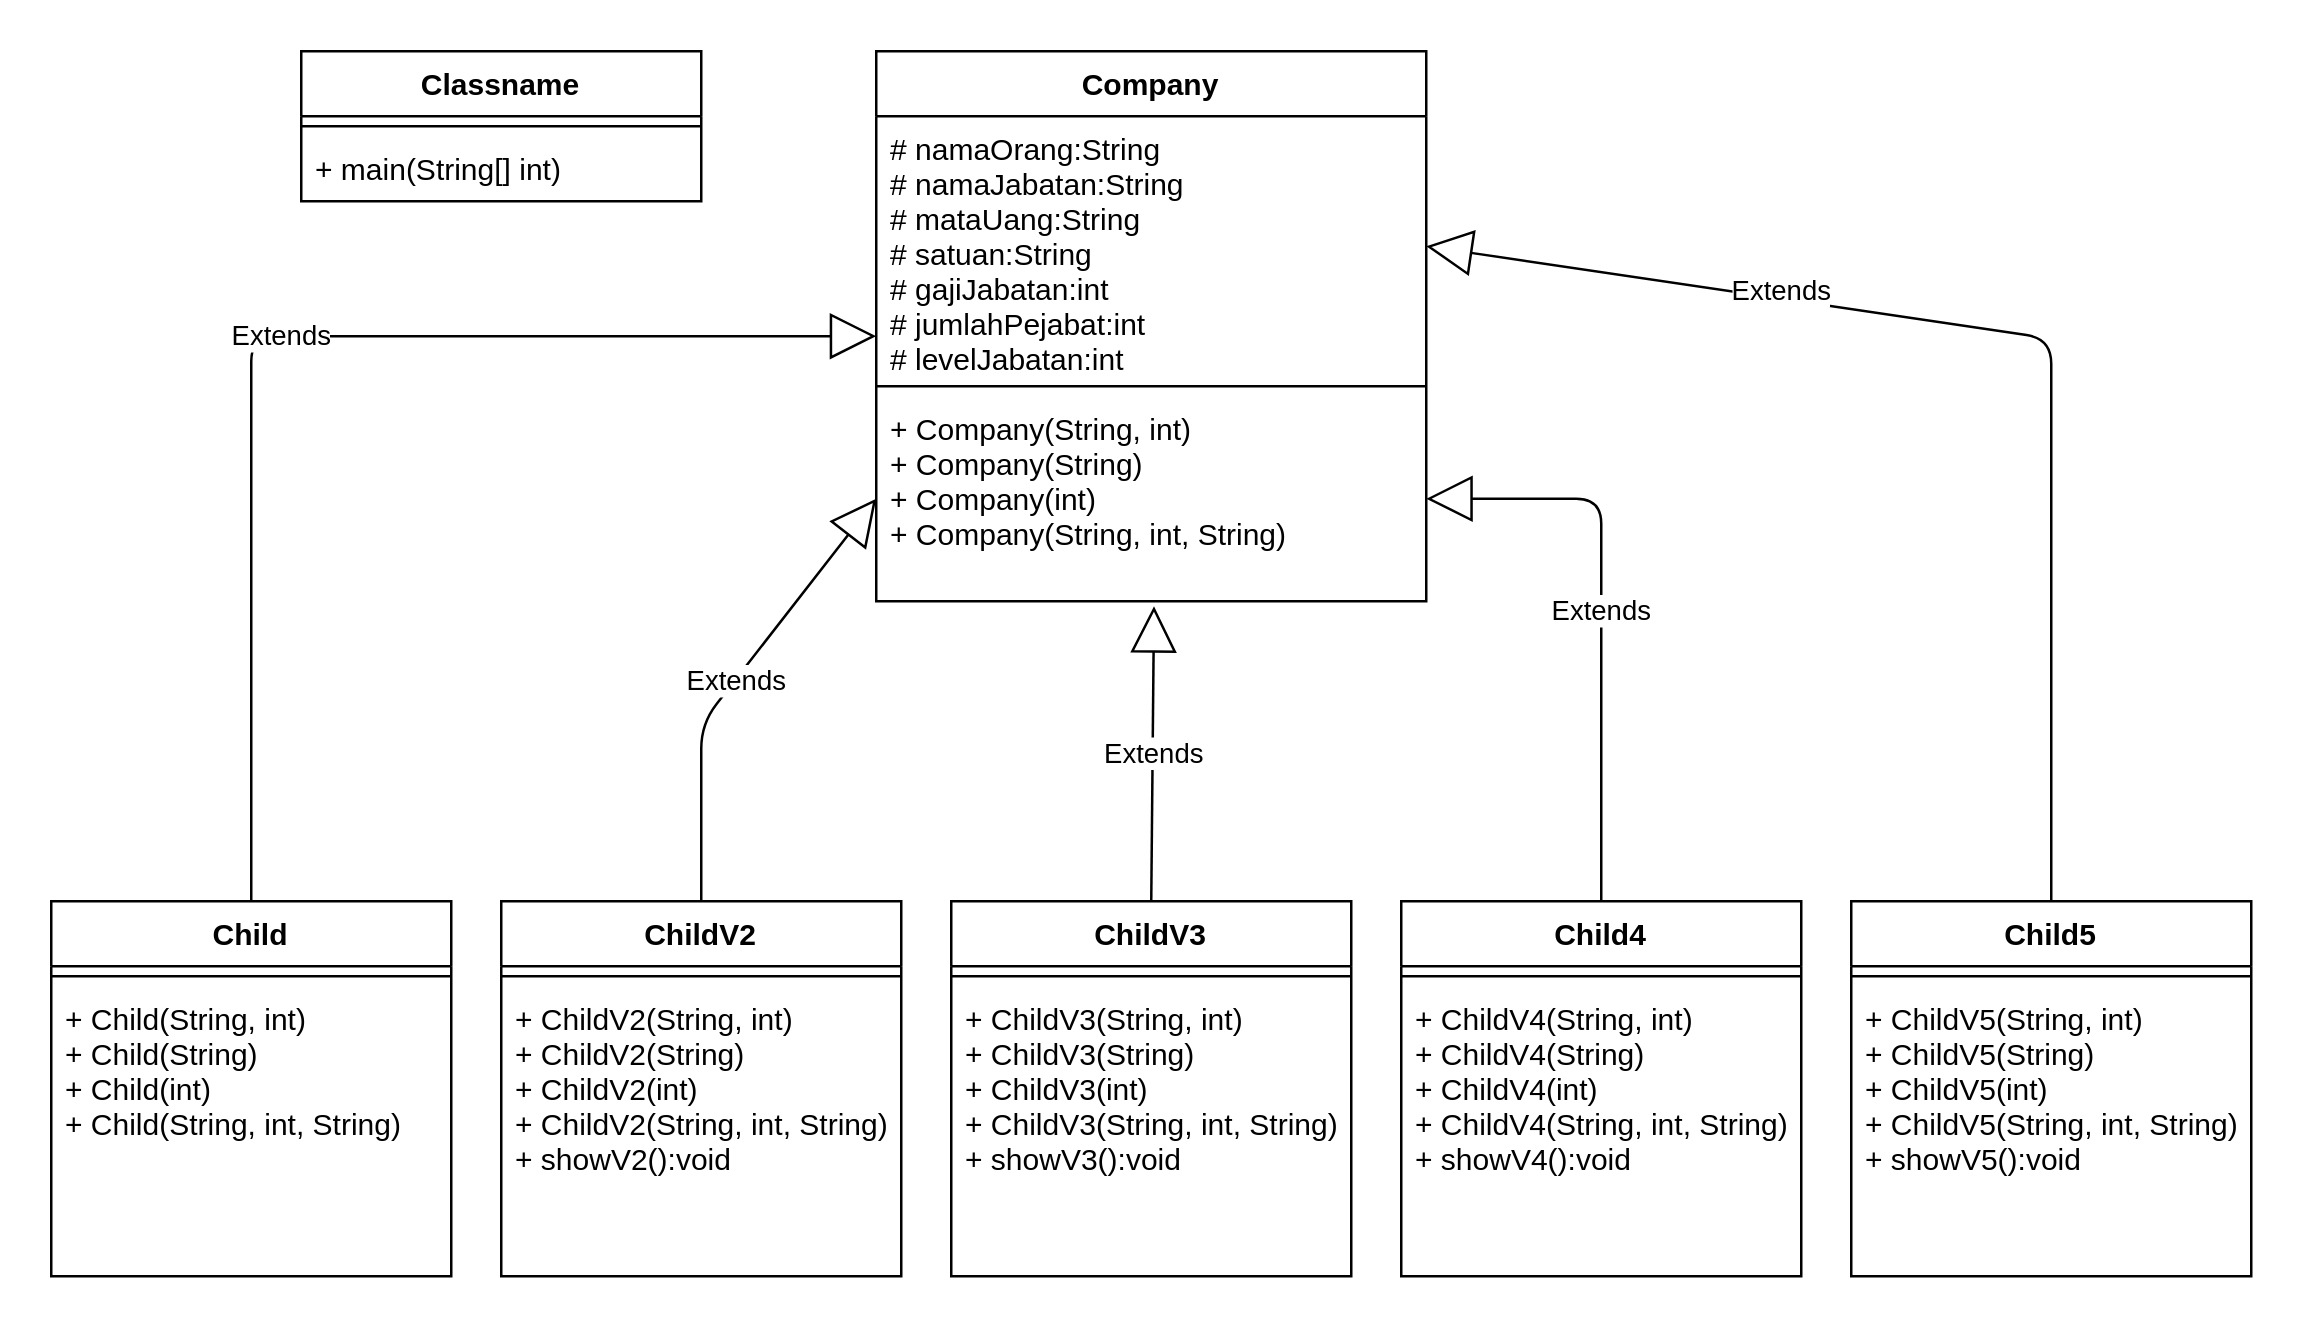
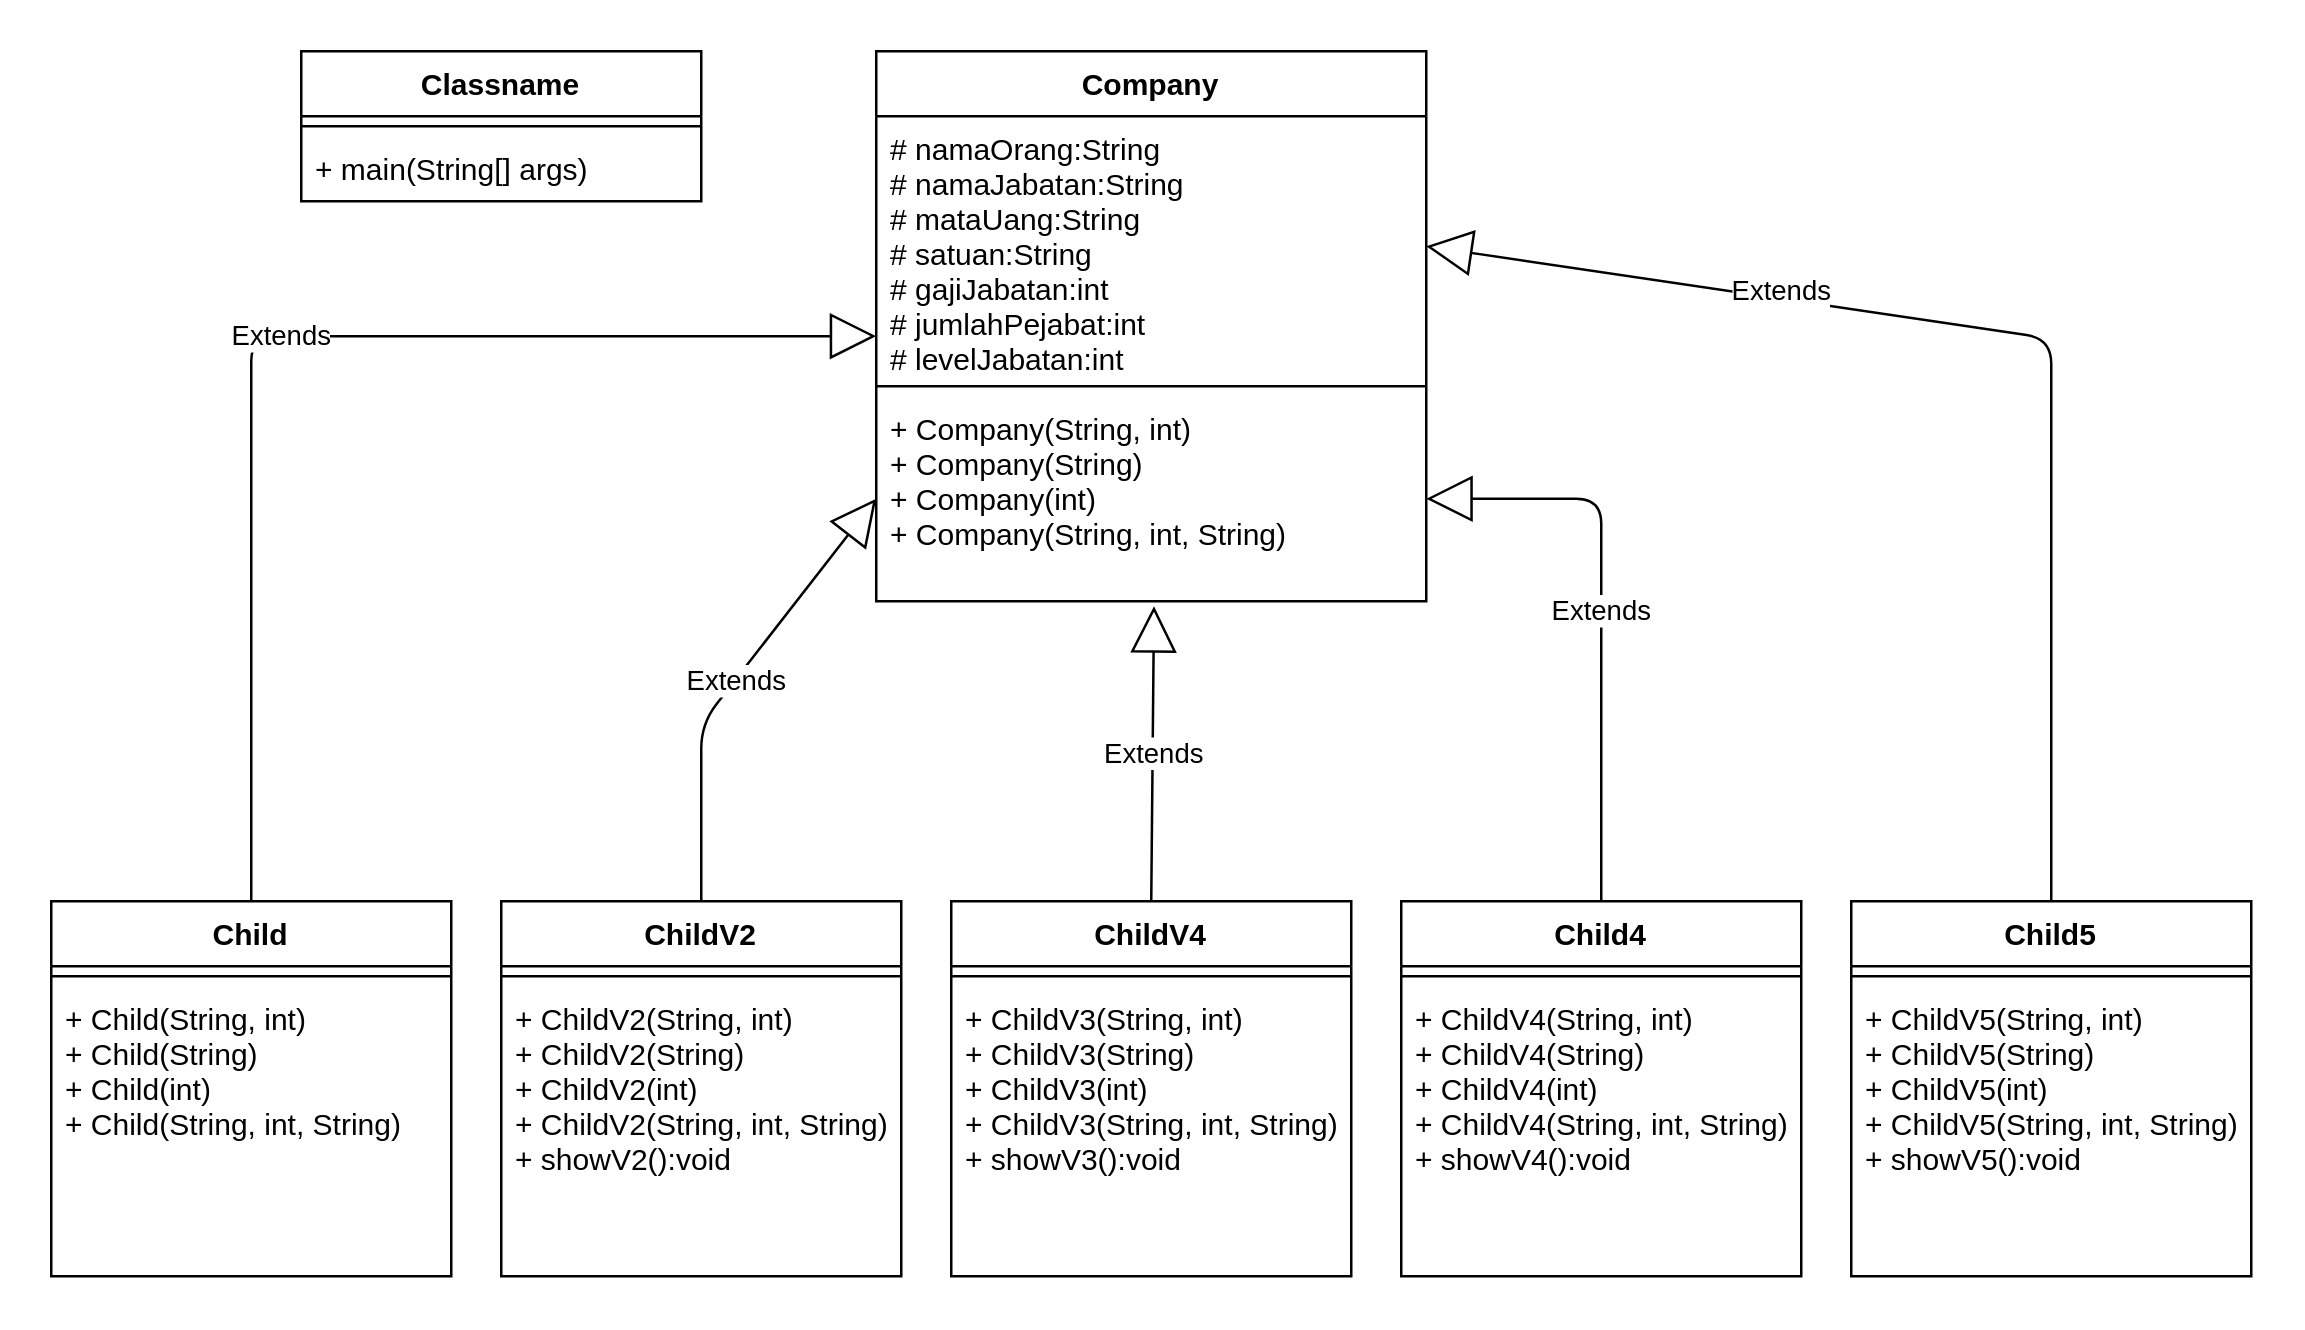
node "+ main(String[] int)": label "+ main(String[] int)" -> "+ main(String[] args)"
node "ChildV3": label "ChildV3" -> "ChildV4"
